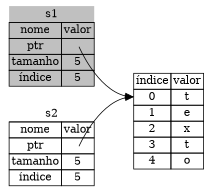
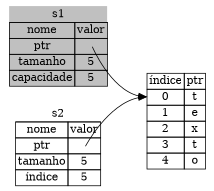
node "s1": text "índice" -> "capacidade"
node "índice": text "valor" -> "ptr"
